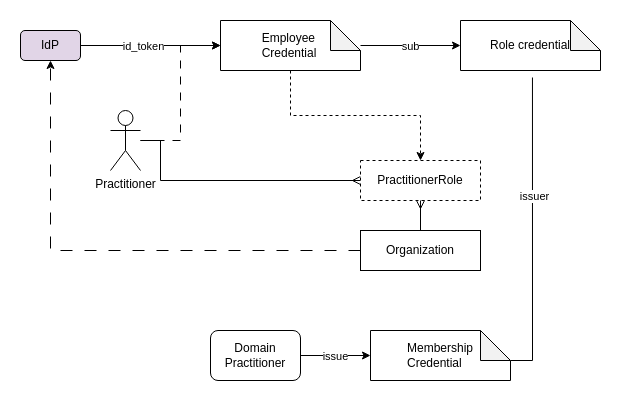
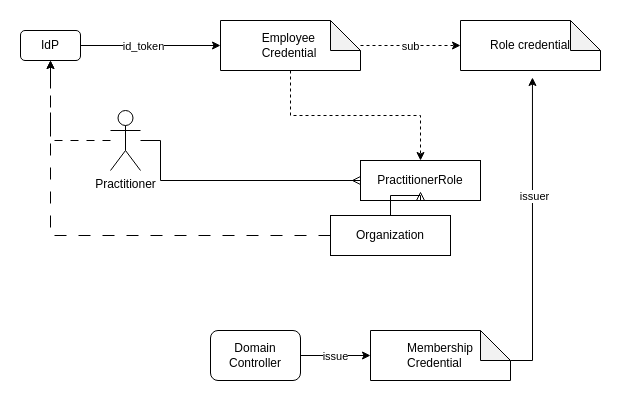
node "IdP": fillcolor #e1d5e7 -> #ffffff
edge "Employee Credential" -> "Role credential": style solid -> dashed
edge "Role credential" -- "Membership Credential": arrowhead none -> classic
edge "Practitioner" -> "Employee Credential": now "Practitioner" -> "IdP"
node "PractitionerRole": style dashed -> solid
node "Organization": moved (421, 251) -> (391, 236)
node "Domain Practitioner": label "Domain Practitioner" -> "Domain Controller"
